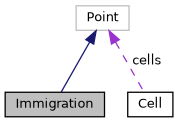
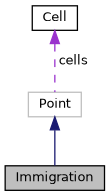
edge "Cell" -> "Point": reversed
